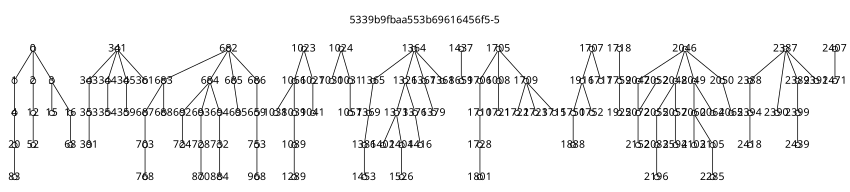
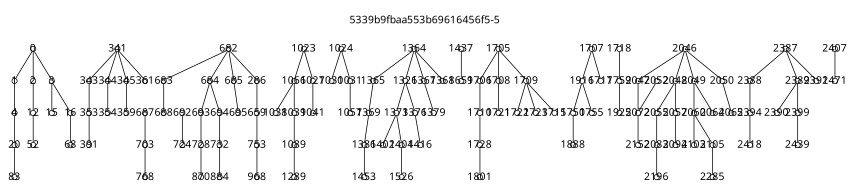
node "686": label "686" -> "286"
node "1008": label "1008" -> "1708"
edge "2387" -- "2390": now "2389" -- "2390"
edge "683" -- "687": removed
edge "684" -- "692": removed
node "1752": label "1752" -> "1755"
node "2594": label "2594" -> "2094"
